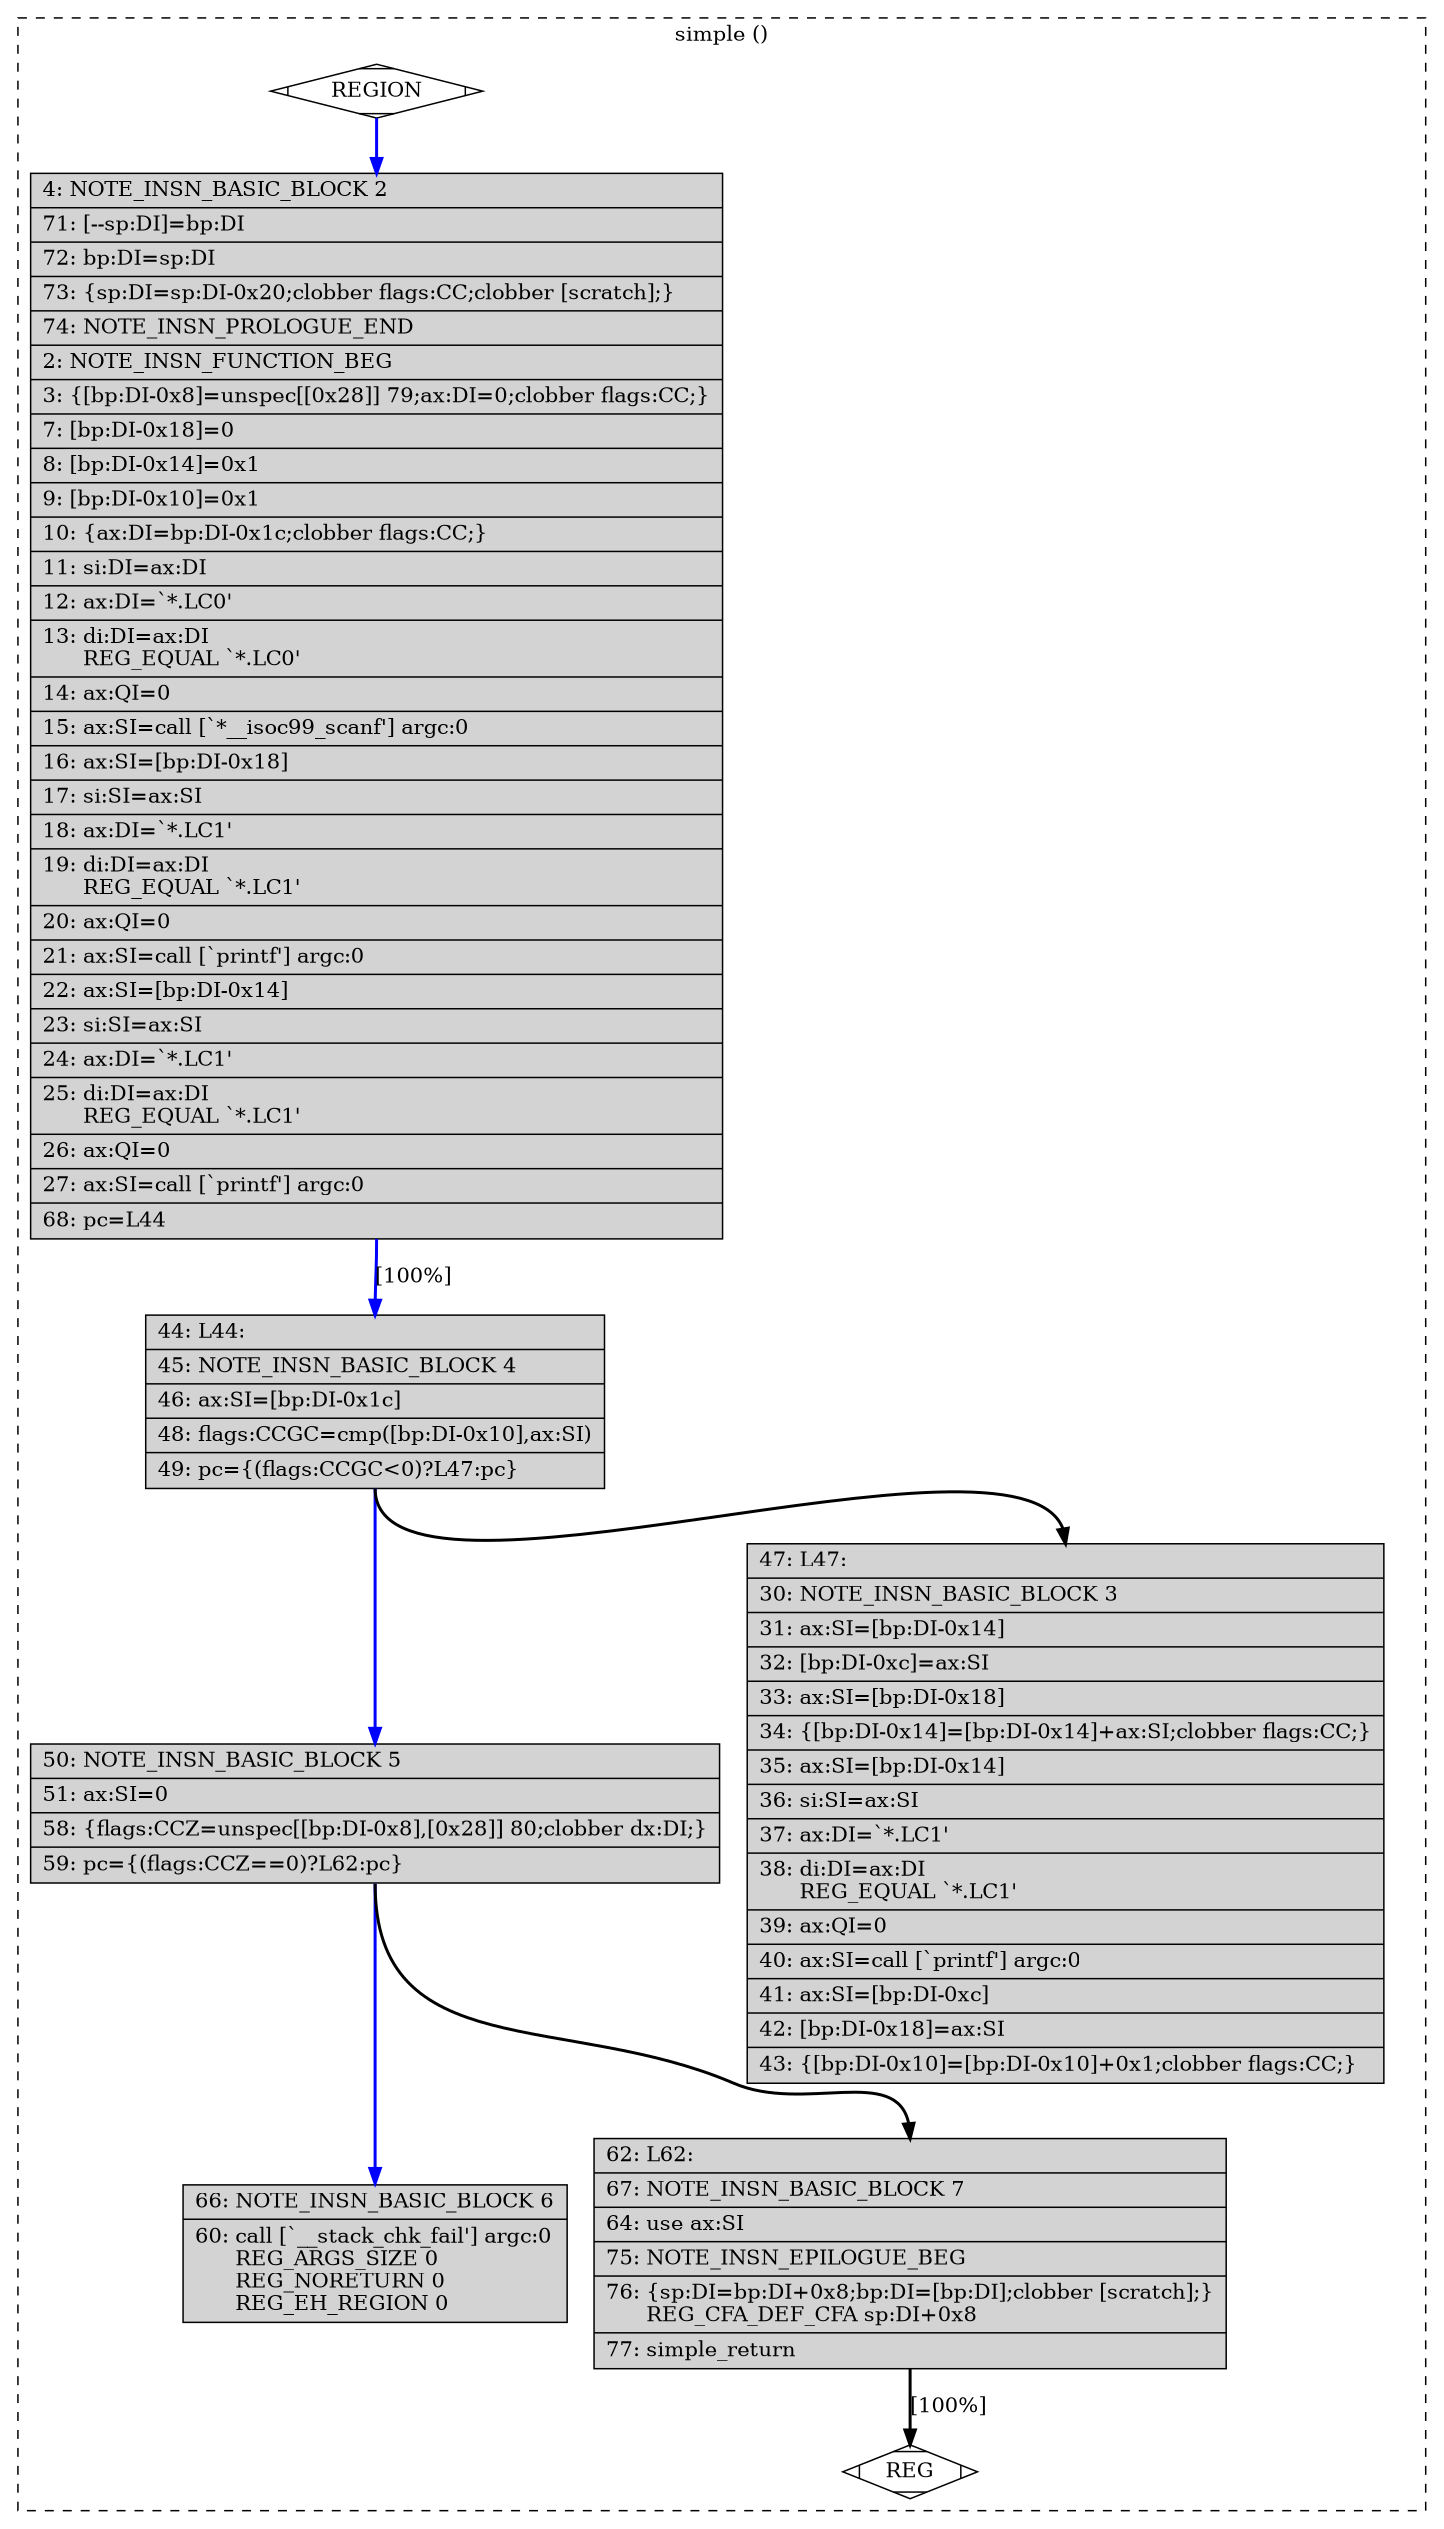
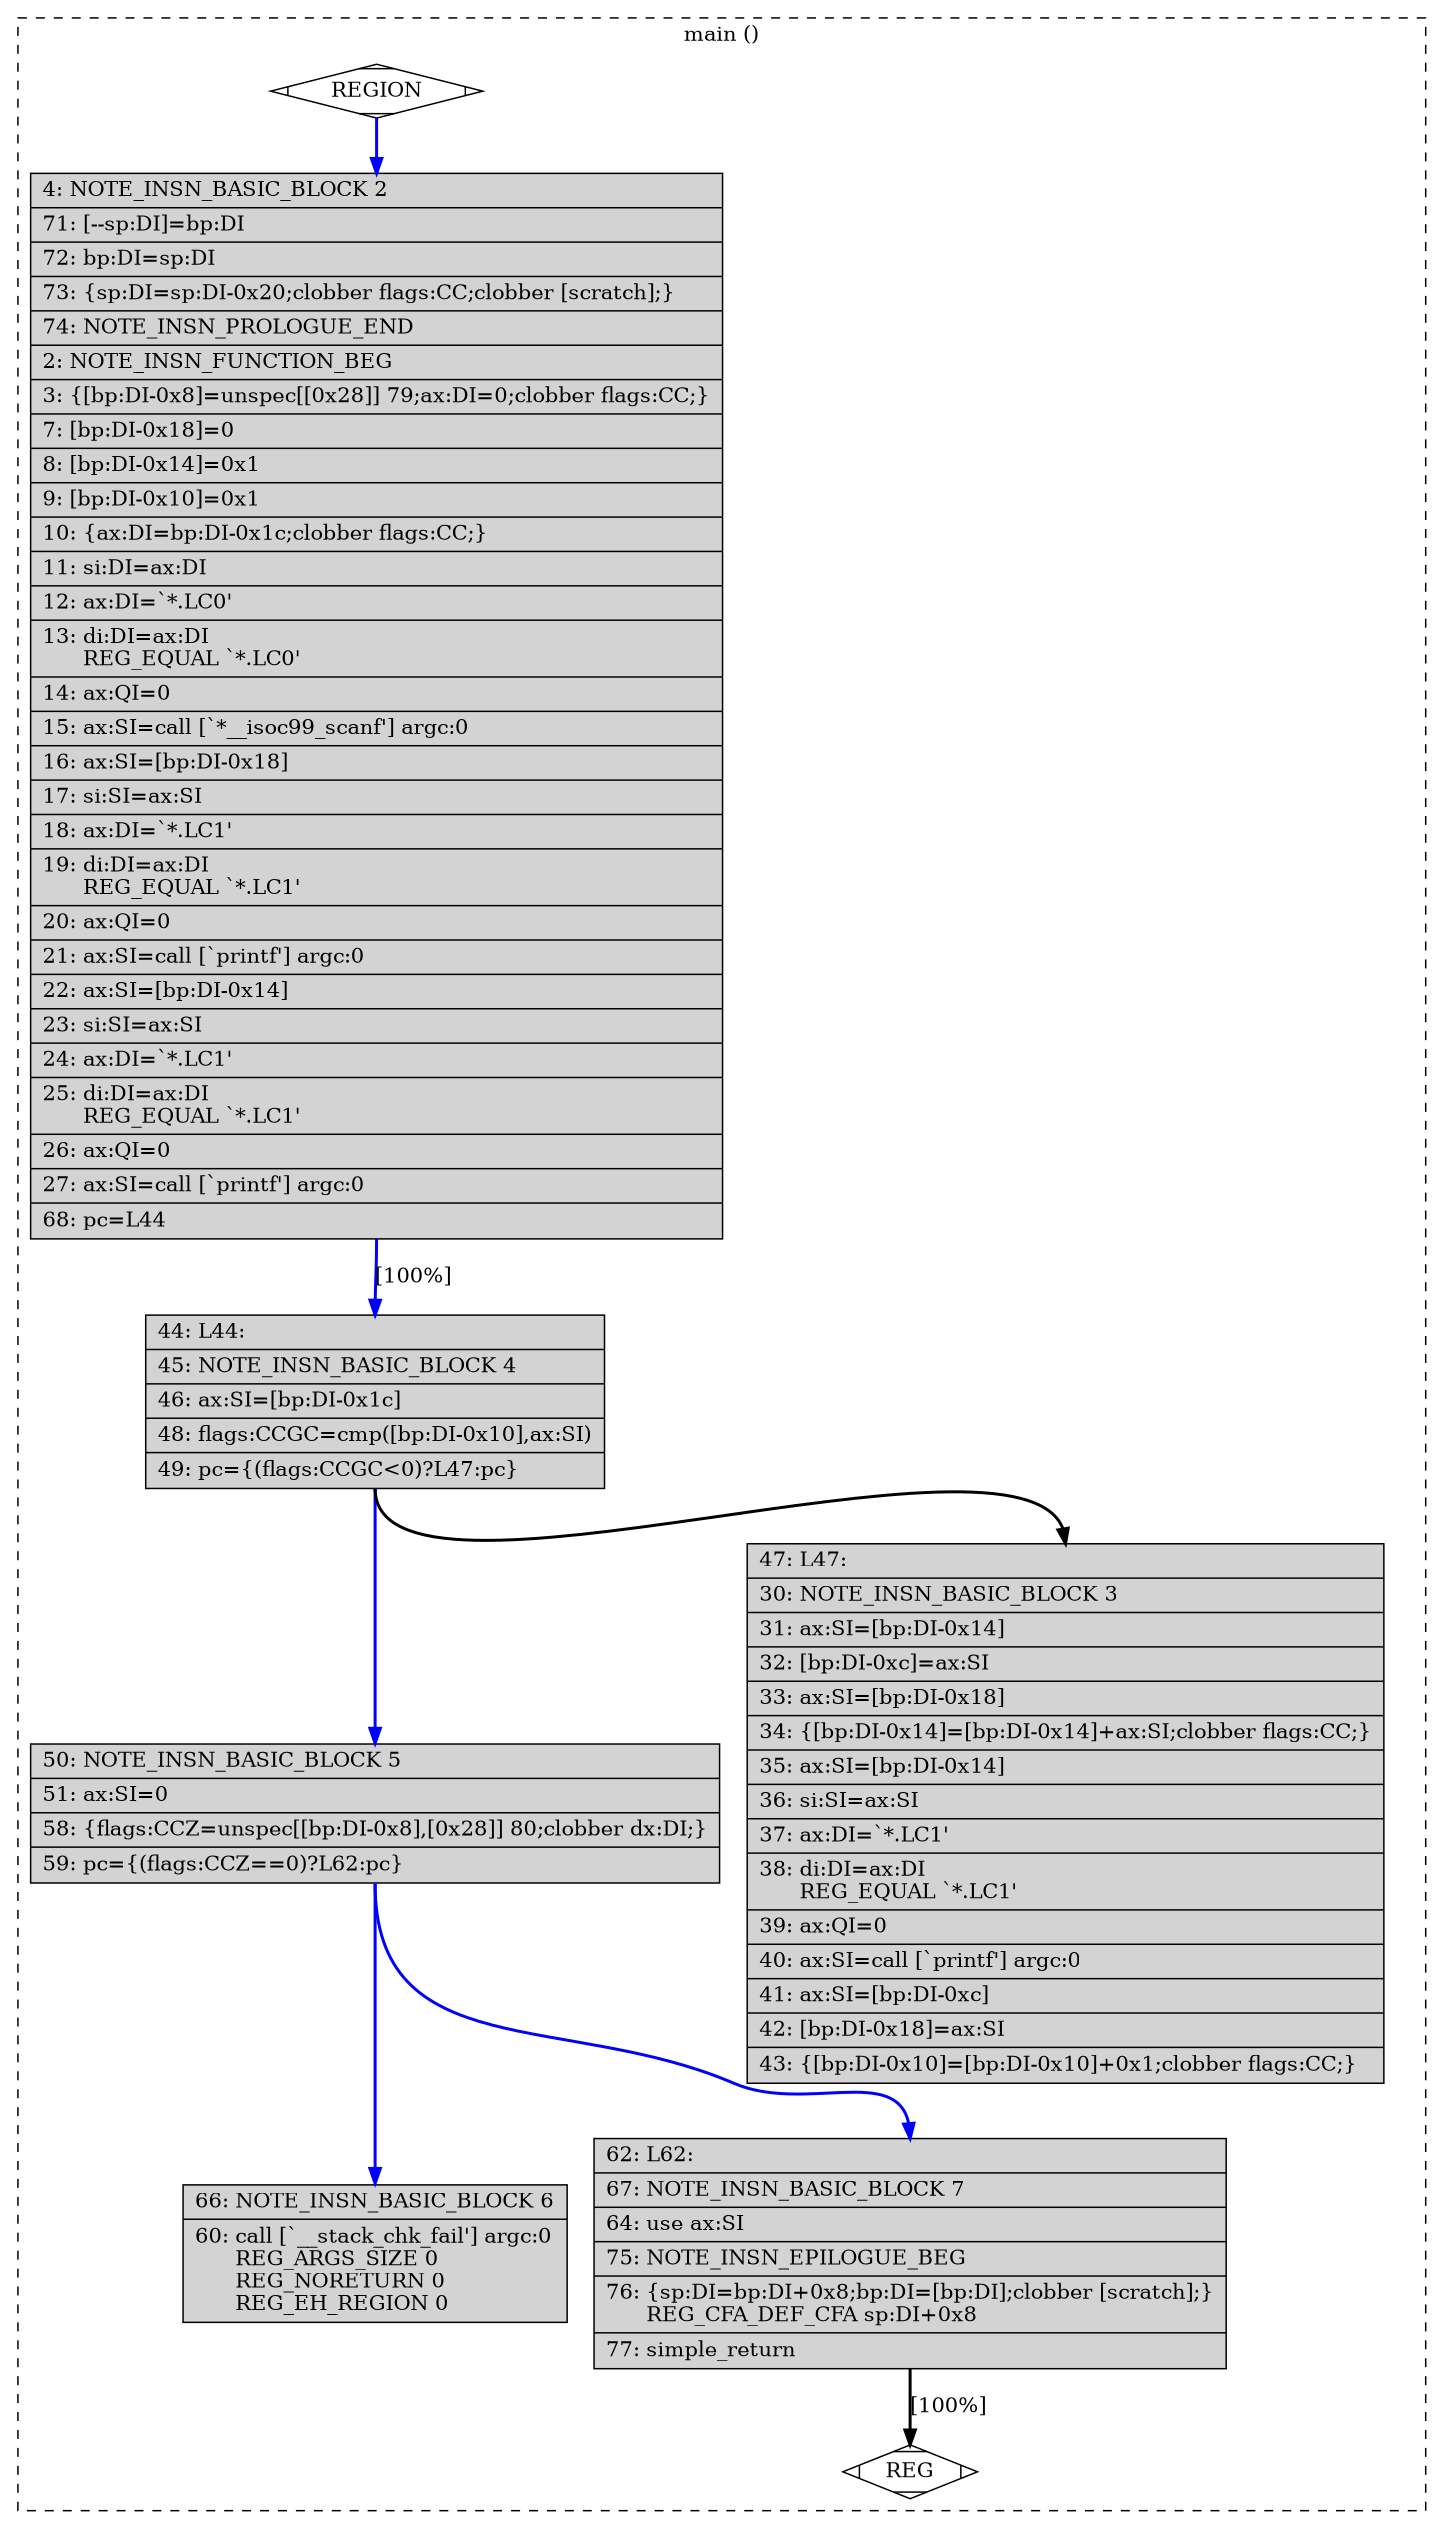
cluster "simple ()": label "simple ()" -> "main ()"
edge "50: NOTE_INSN_BASIC_BLOCK 5" -> "62: L62:": color black -> blue
